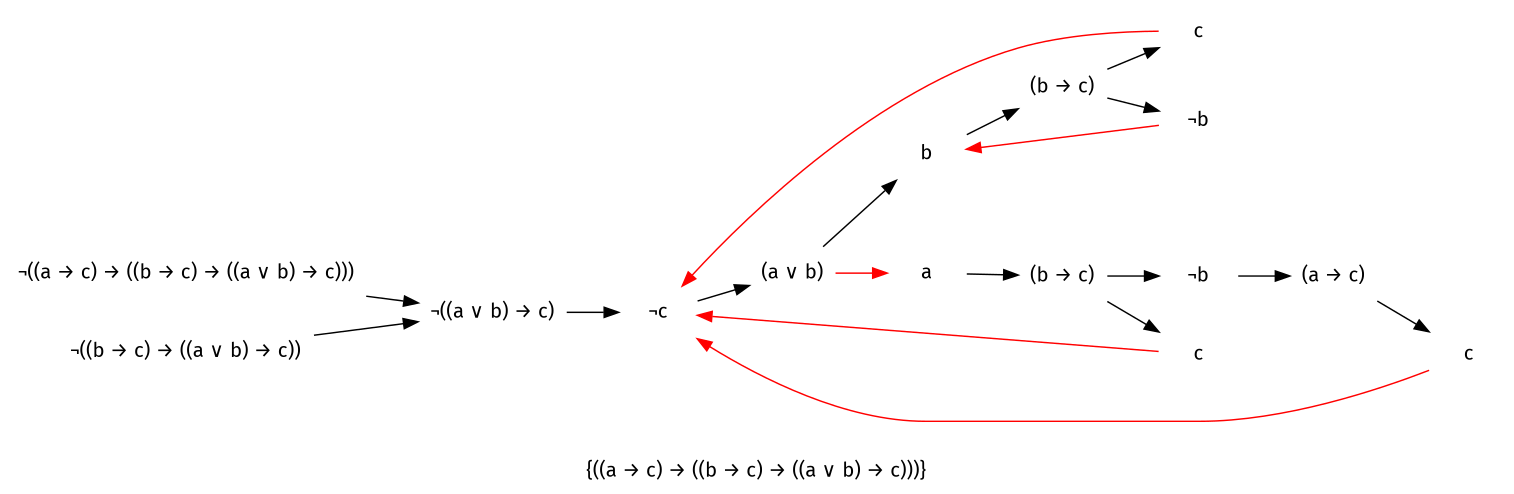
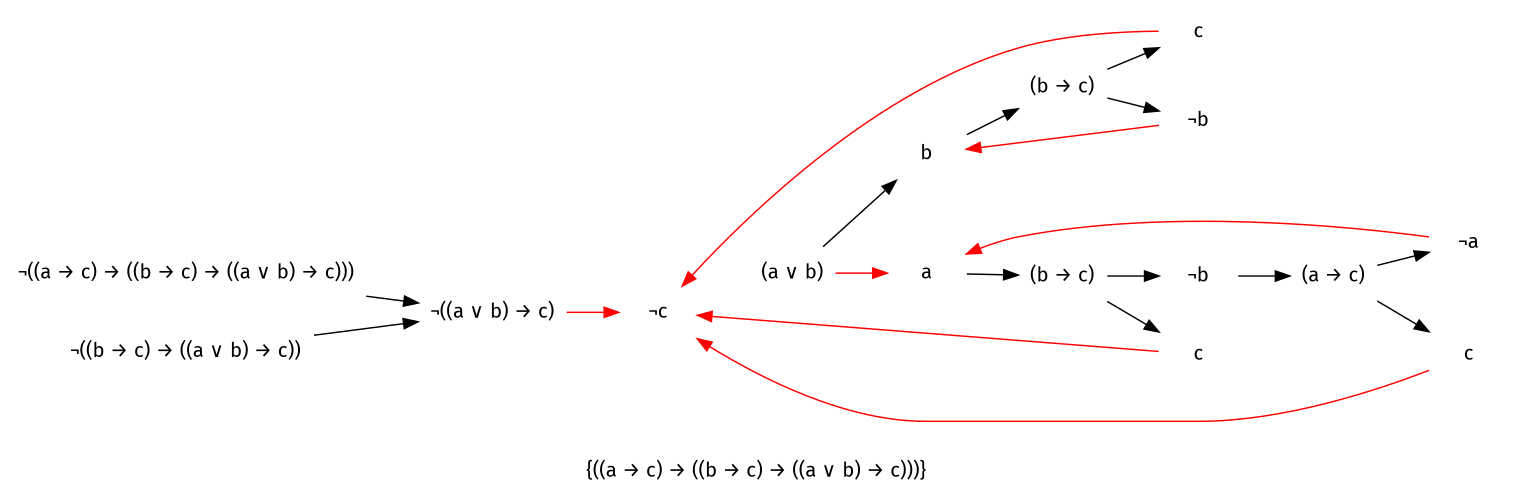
node "¬a": added
edge "¬c" -> "(a ∨ b)": removed
edge "¬((a ∨ b) → c)" -> "¬c": color black -> red
